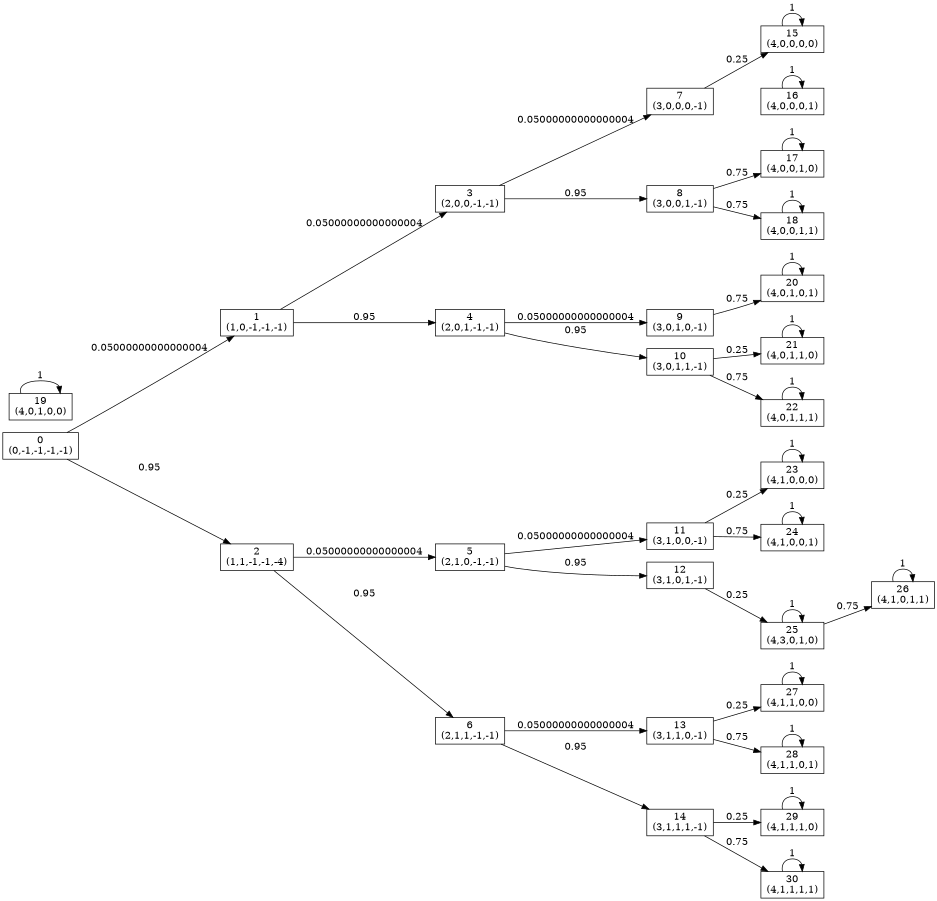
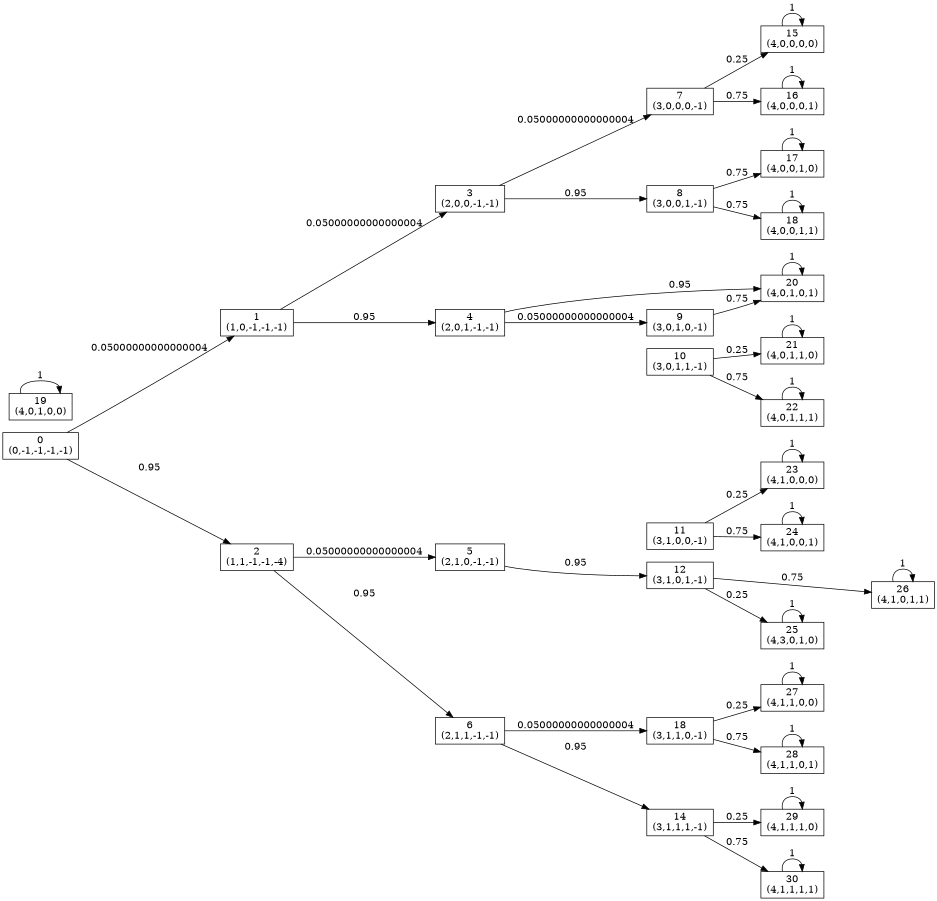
edge "7 (3,0,0,0,-1)" -> "16 (4,0,0,0,1)": added, label "0.75"
edge "4 (2,0,1,-1,-1)" -> "10 (3,0,1,1,-1)": now "4 (2,0,1,-1,-1)" -> "20 (4,0,1,0,1)"
edge "5 (2,1,0,-1,-1)" -> "11 (3,1,0,0,-1)": removed, label "0.05000000000000004"
edge "25 (4,3,0,1,0)" -> "26 (4,1,0,1,1)": now "12 (3,1,0,1,-1)" -> "26 (4,1,0,1,1)"
node "13 (3,1,1,0,-1)": label "13 (3,1,1,0,-1)" -> "18 (3,1,1,0,-1)"
